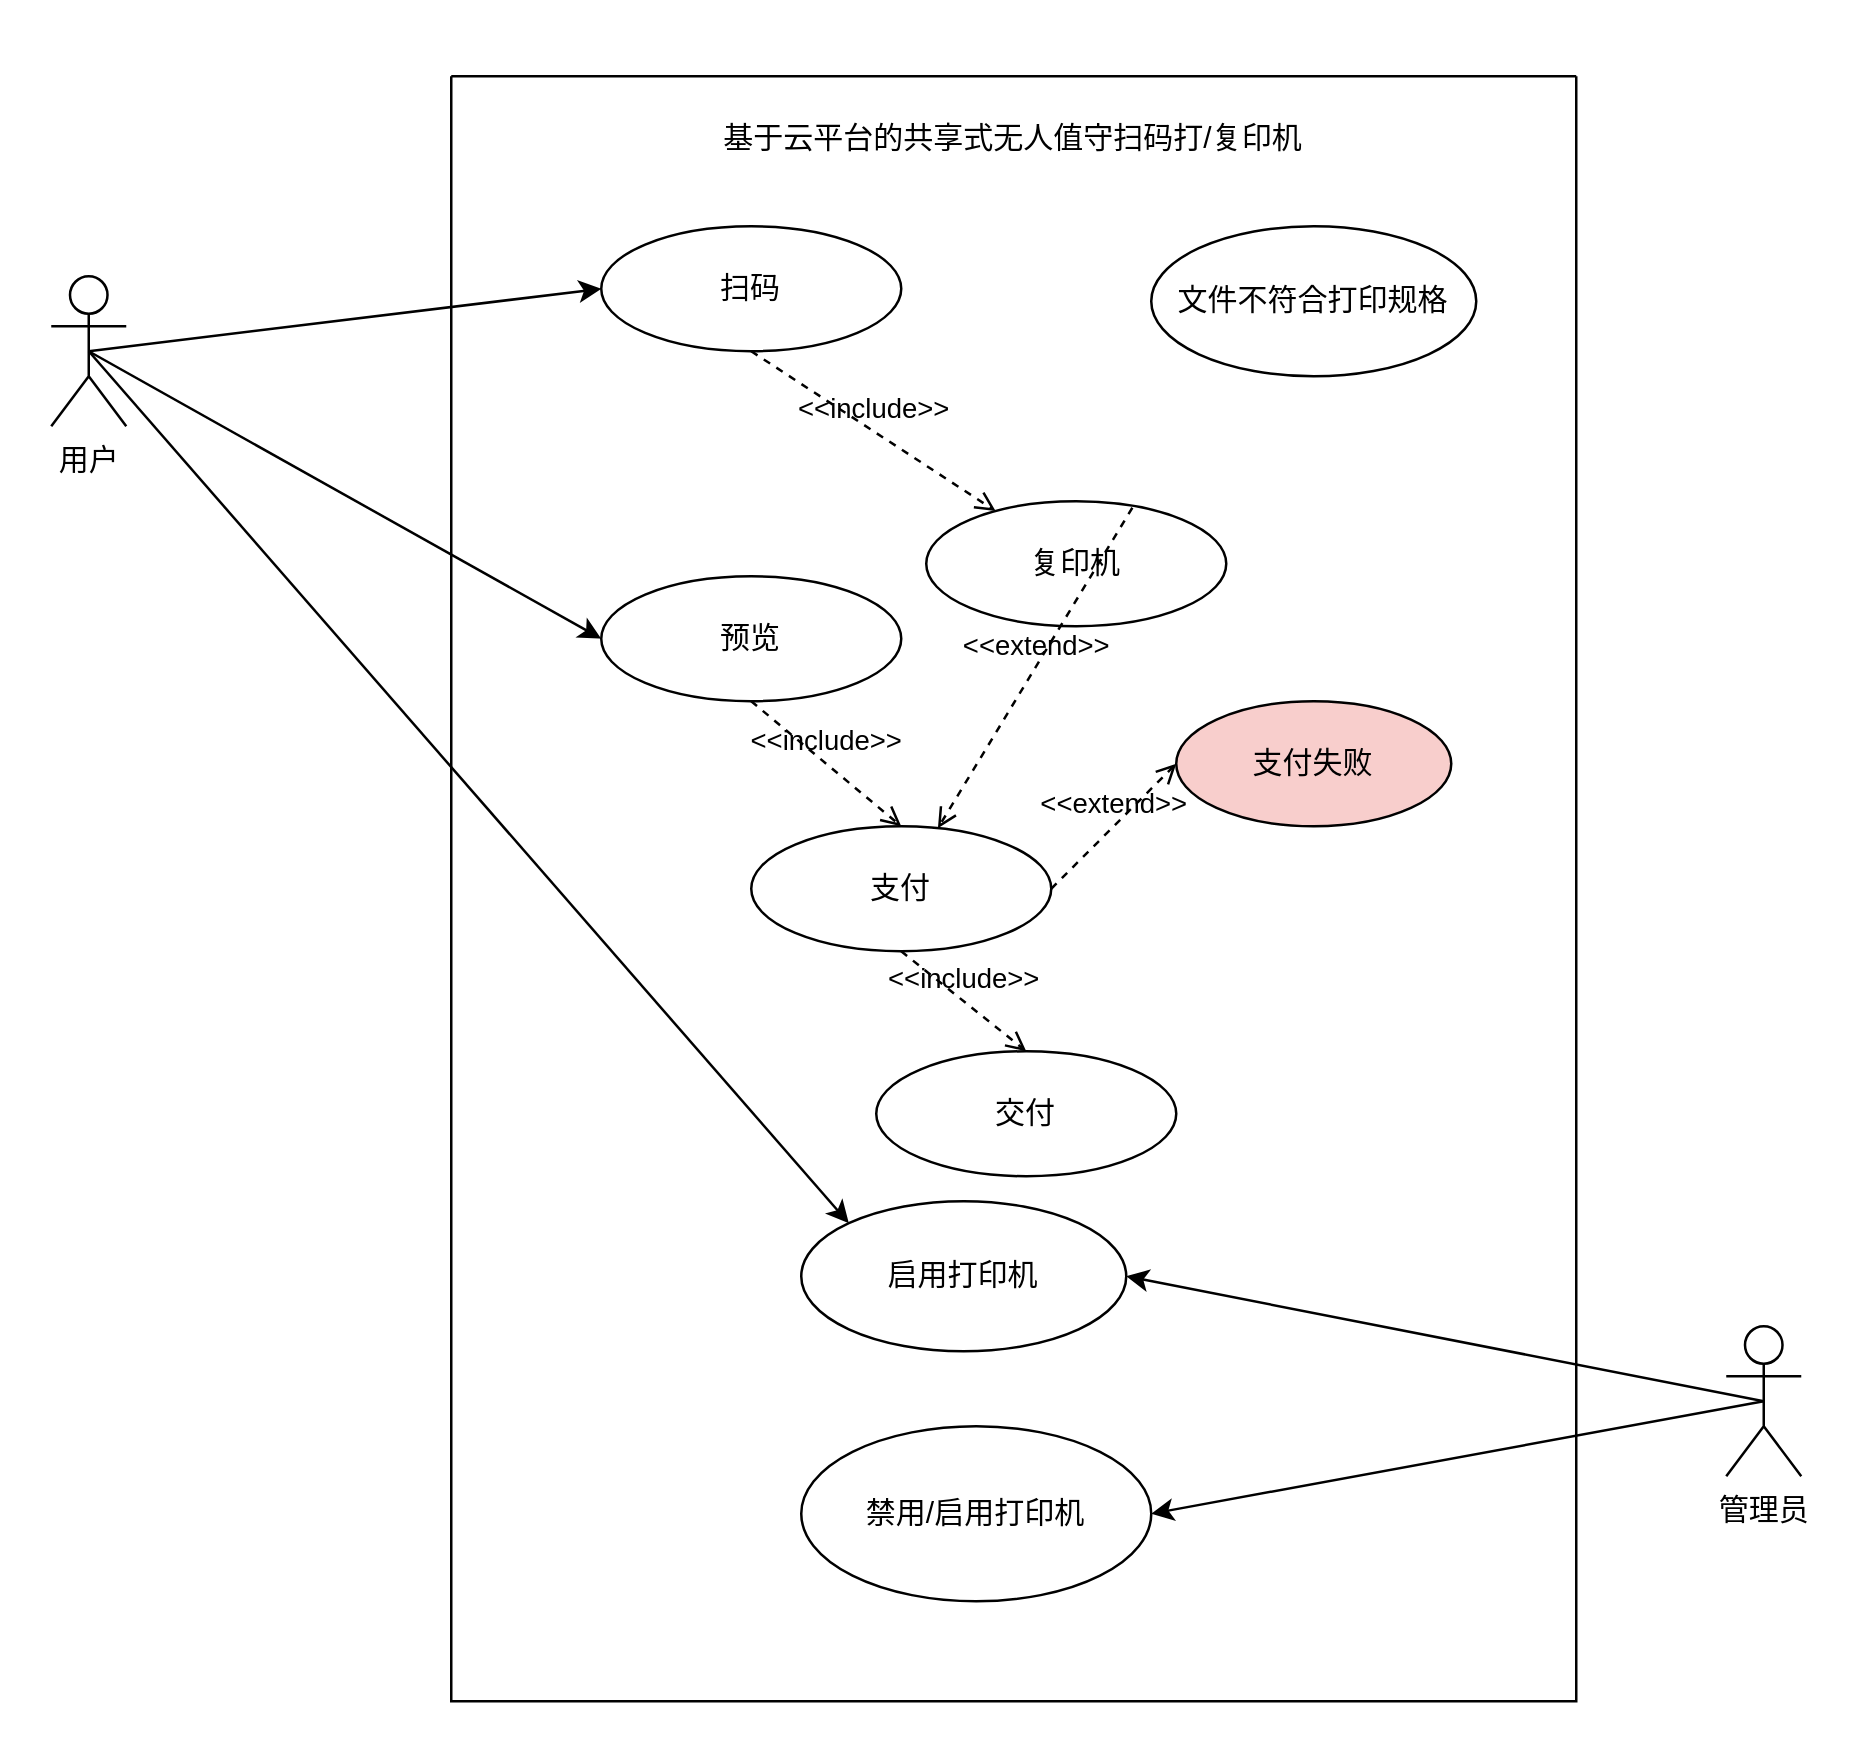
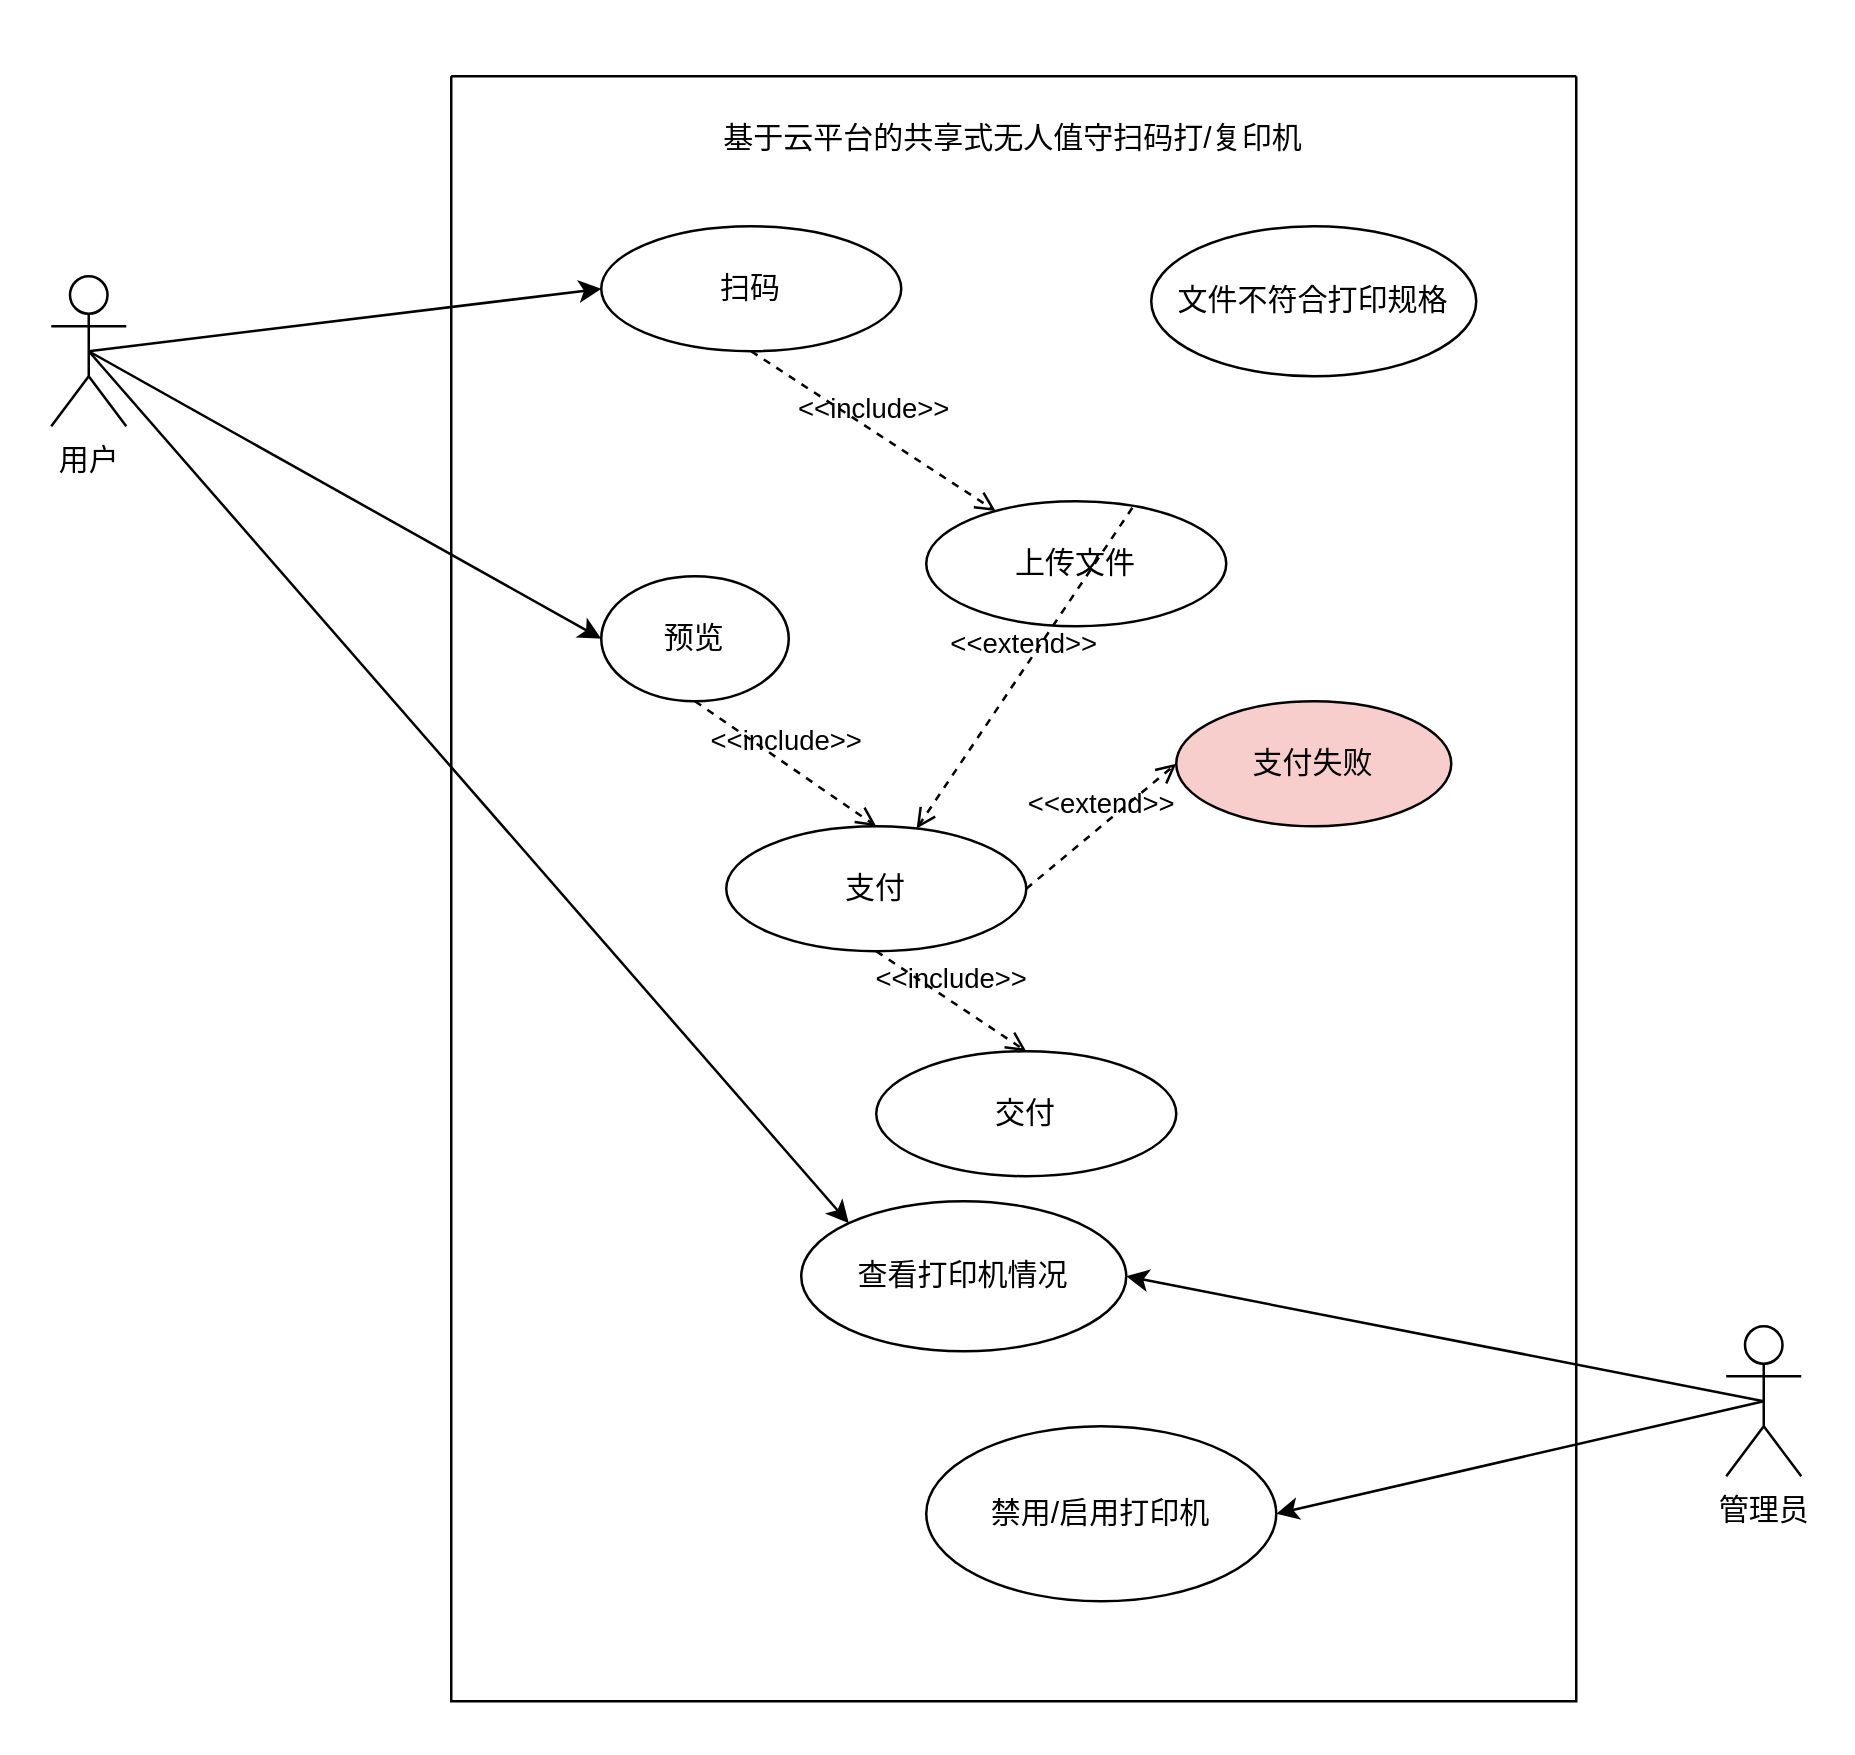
node "复印机": label "复印机" -> "上传文件"
node "预览": size 300x125 -> 188x125
node "支付": moved (901, 889) -> (876, 889)
node "启用打印机": label "启用打印机" -> "查看打印机情况"
node "禁用/启用打印机": moved (976, 1514) -> (1101, 1514)
